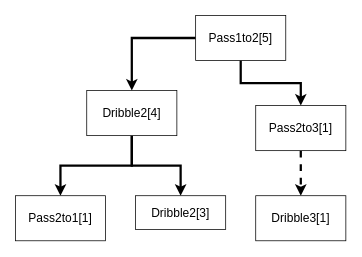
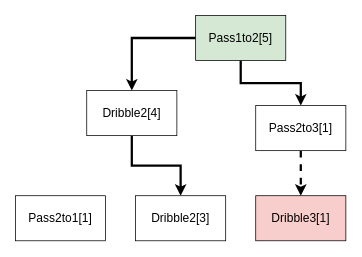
node "Pass1to2[5]": fillcolor #ffffff -> #d5e8d4
edge "Dribble2[4]" -> "Pass2to1[1]": removed
node "Dribble2[3]": size 90x34 -> 90x45
node "Dribble3[1]": fillcolor #ffffff -> #f8cecc
